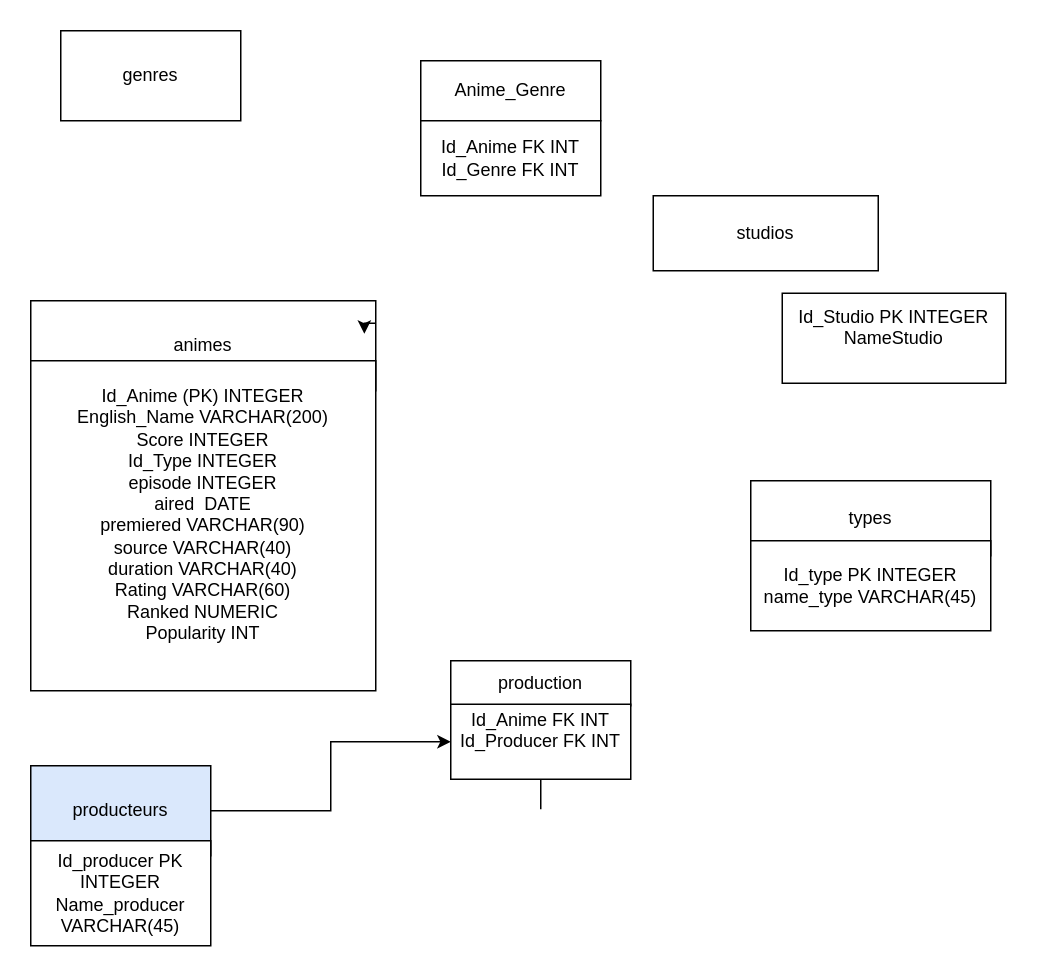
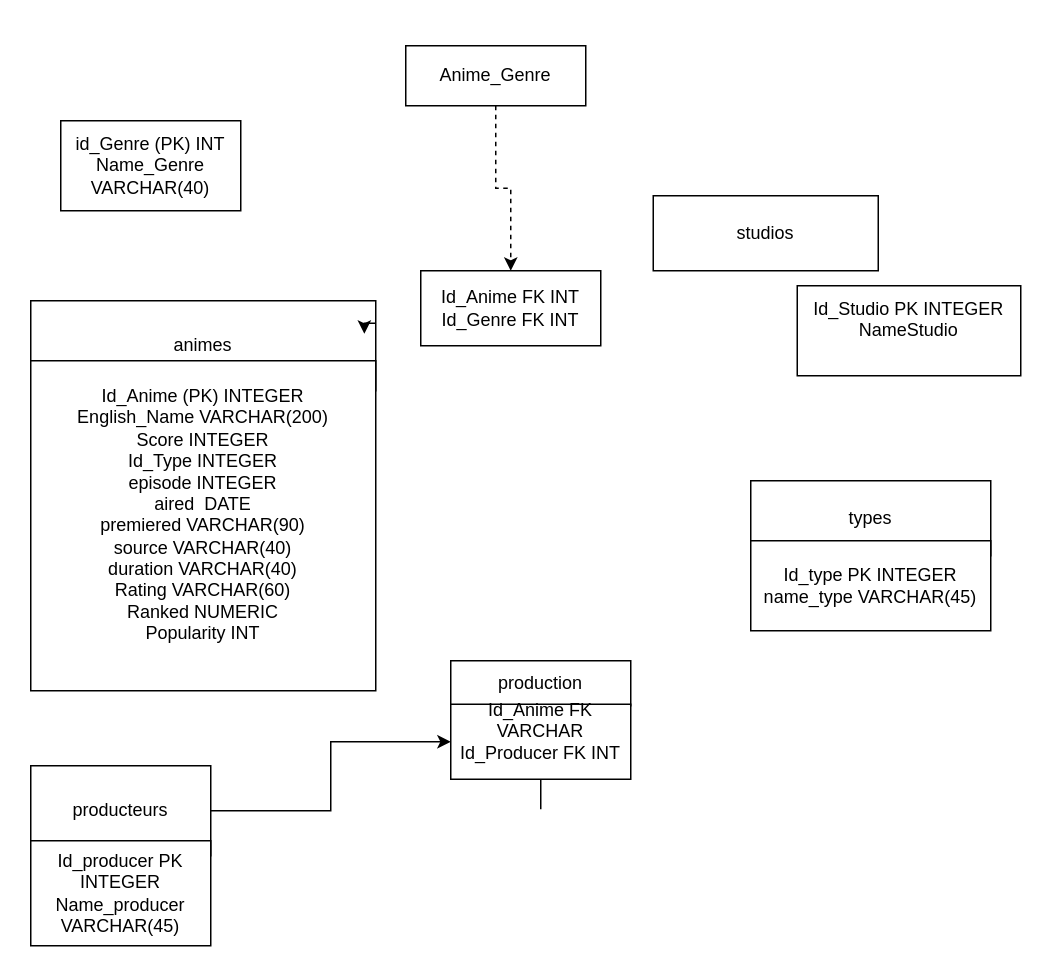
node "genres": removed
node "Anime_Genre": moved (511, 91) -> (496, 76)
node "Id_Anime FK INT Id_Genre FK INT": moved (511, 158) -> (511, 308)
node "id_Genre (PK) INT Name_Genre VARCHAR(40)": added
node "Id_Studio PK INTEGER NameStudio": moved (894, 338) -> (909, 331)
node "Id_Anime FK INT Id_Producer FK INT": label "Id_Anime FK INT Id_Producer FK INT" -> "Id_Anime FK VARCHAR Id_Producer FK INT"
node "producteurs": fillcolor #dae8fc -> #ffffff
